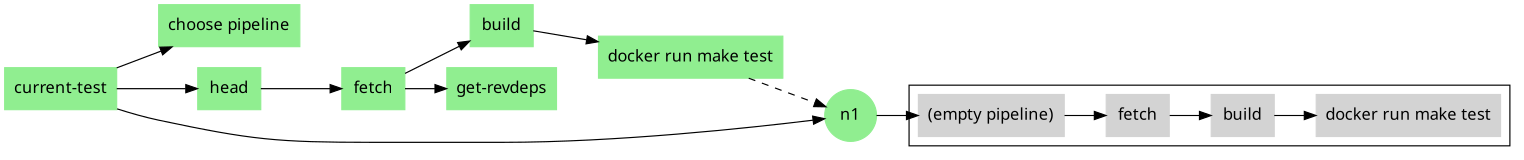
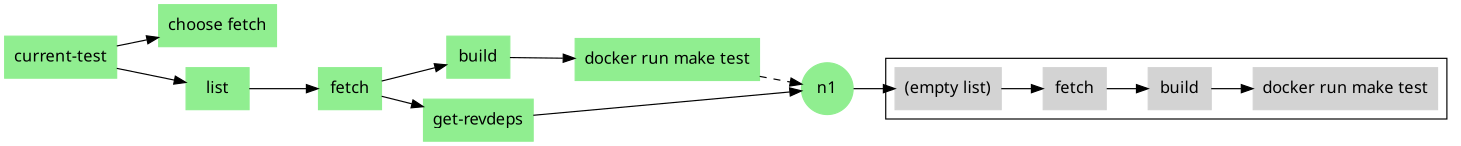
node "choose pipeline": label "choose pipeline" -> "choose fetch"
node "head": label "head" -> "list"
node "(empty pipeline)": label "(empty pipeline)" -> "(empty list)"
edge "current-test" -> "n1": now "get-revdeps" -> "n1"
